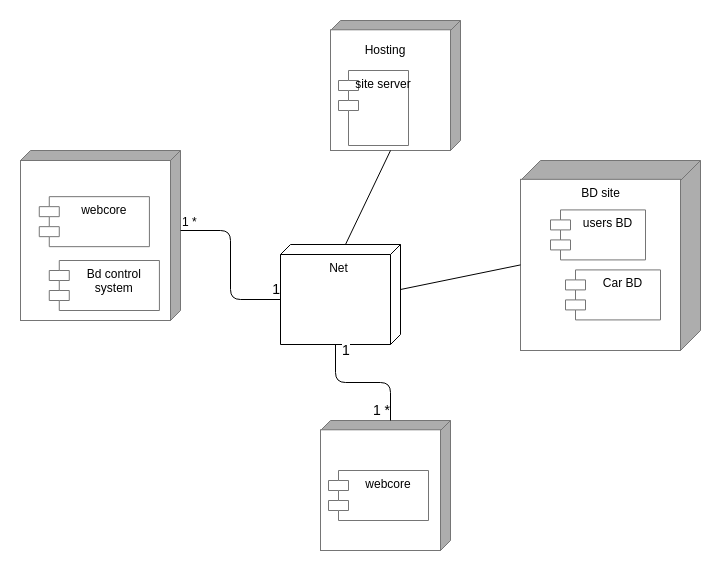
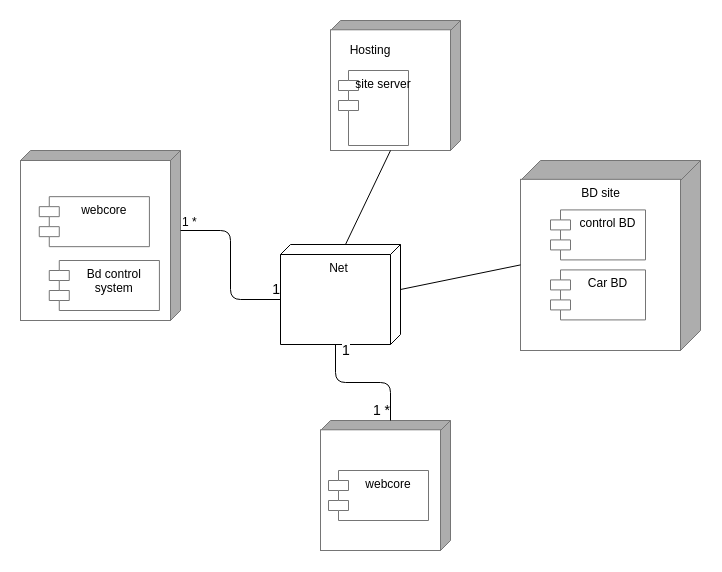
node "Hosting": moved (386, 51) -> (371, 51)
node "users BD": label "users BD" -> "control BD"
node "Car BD": moved (613, 295) -> (598, 295)
